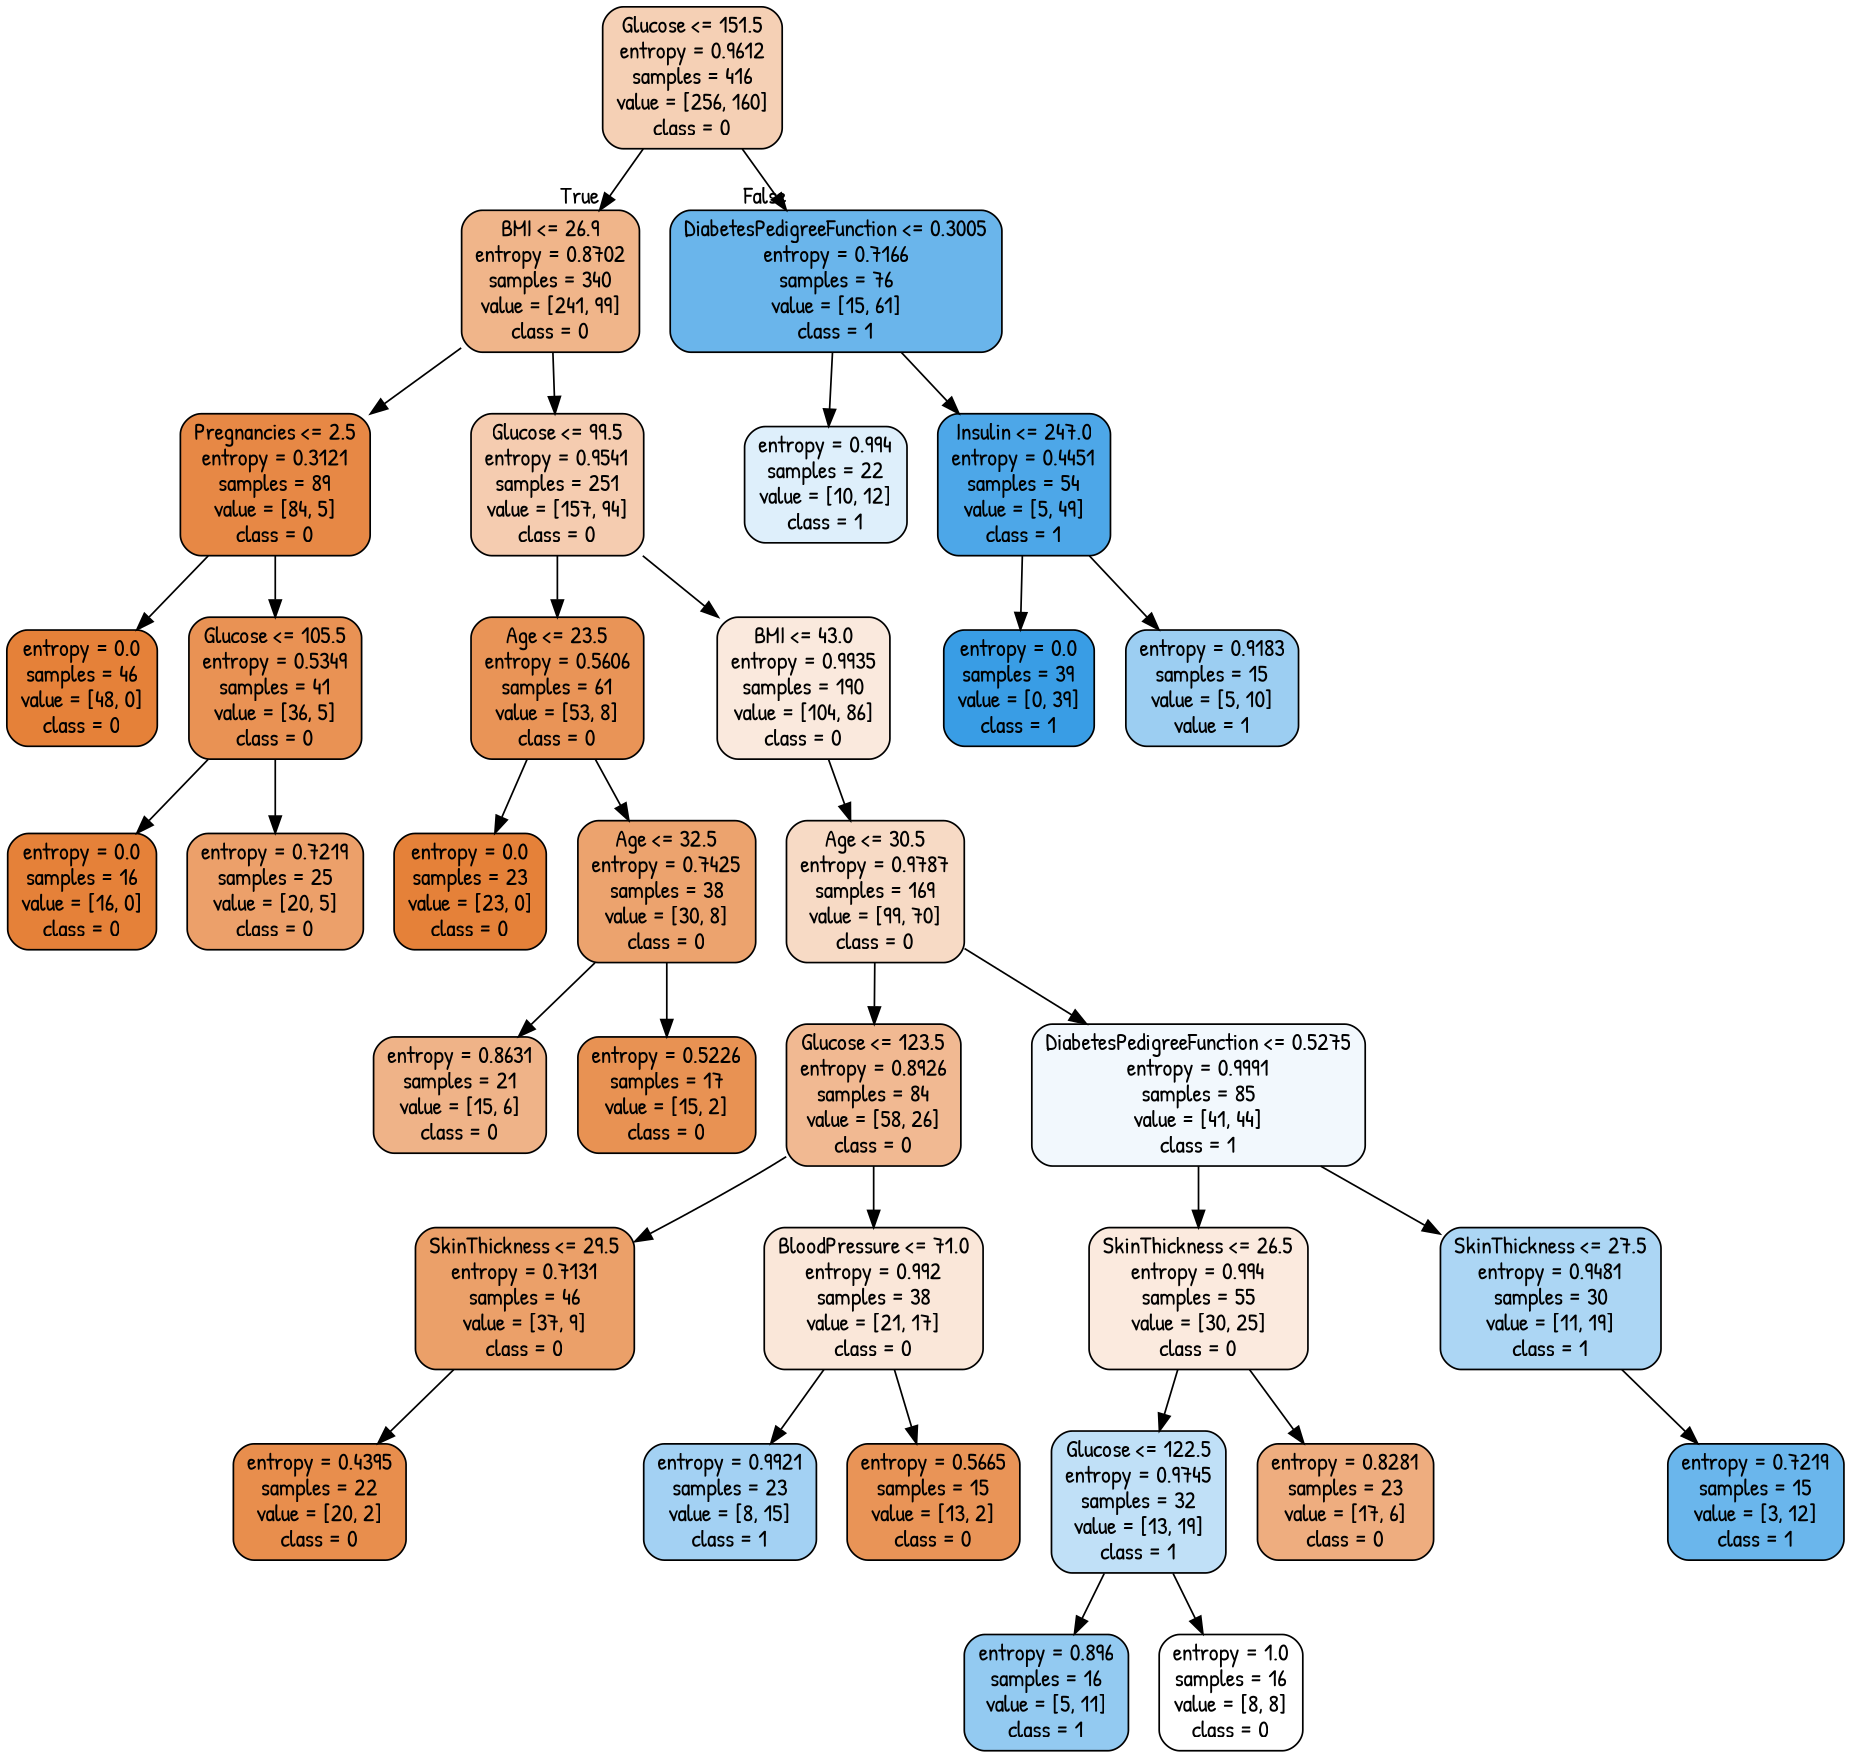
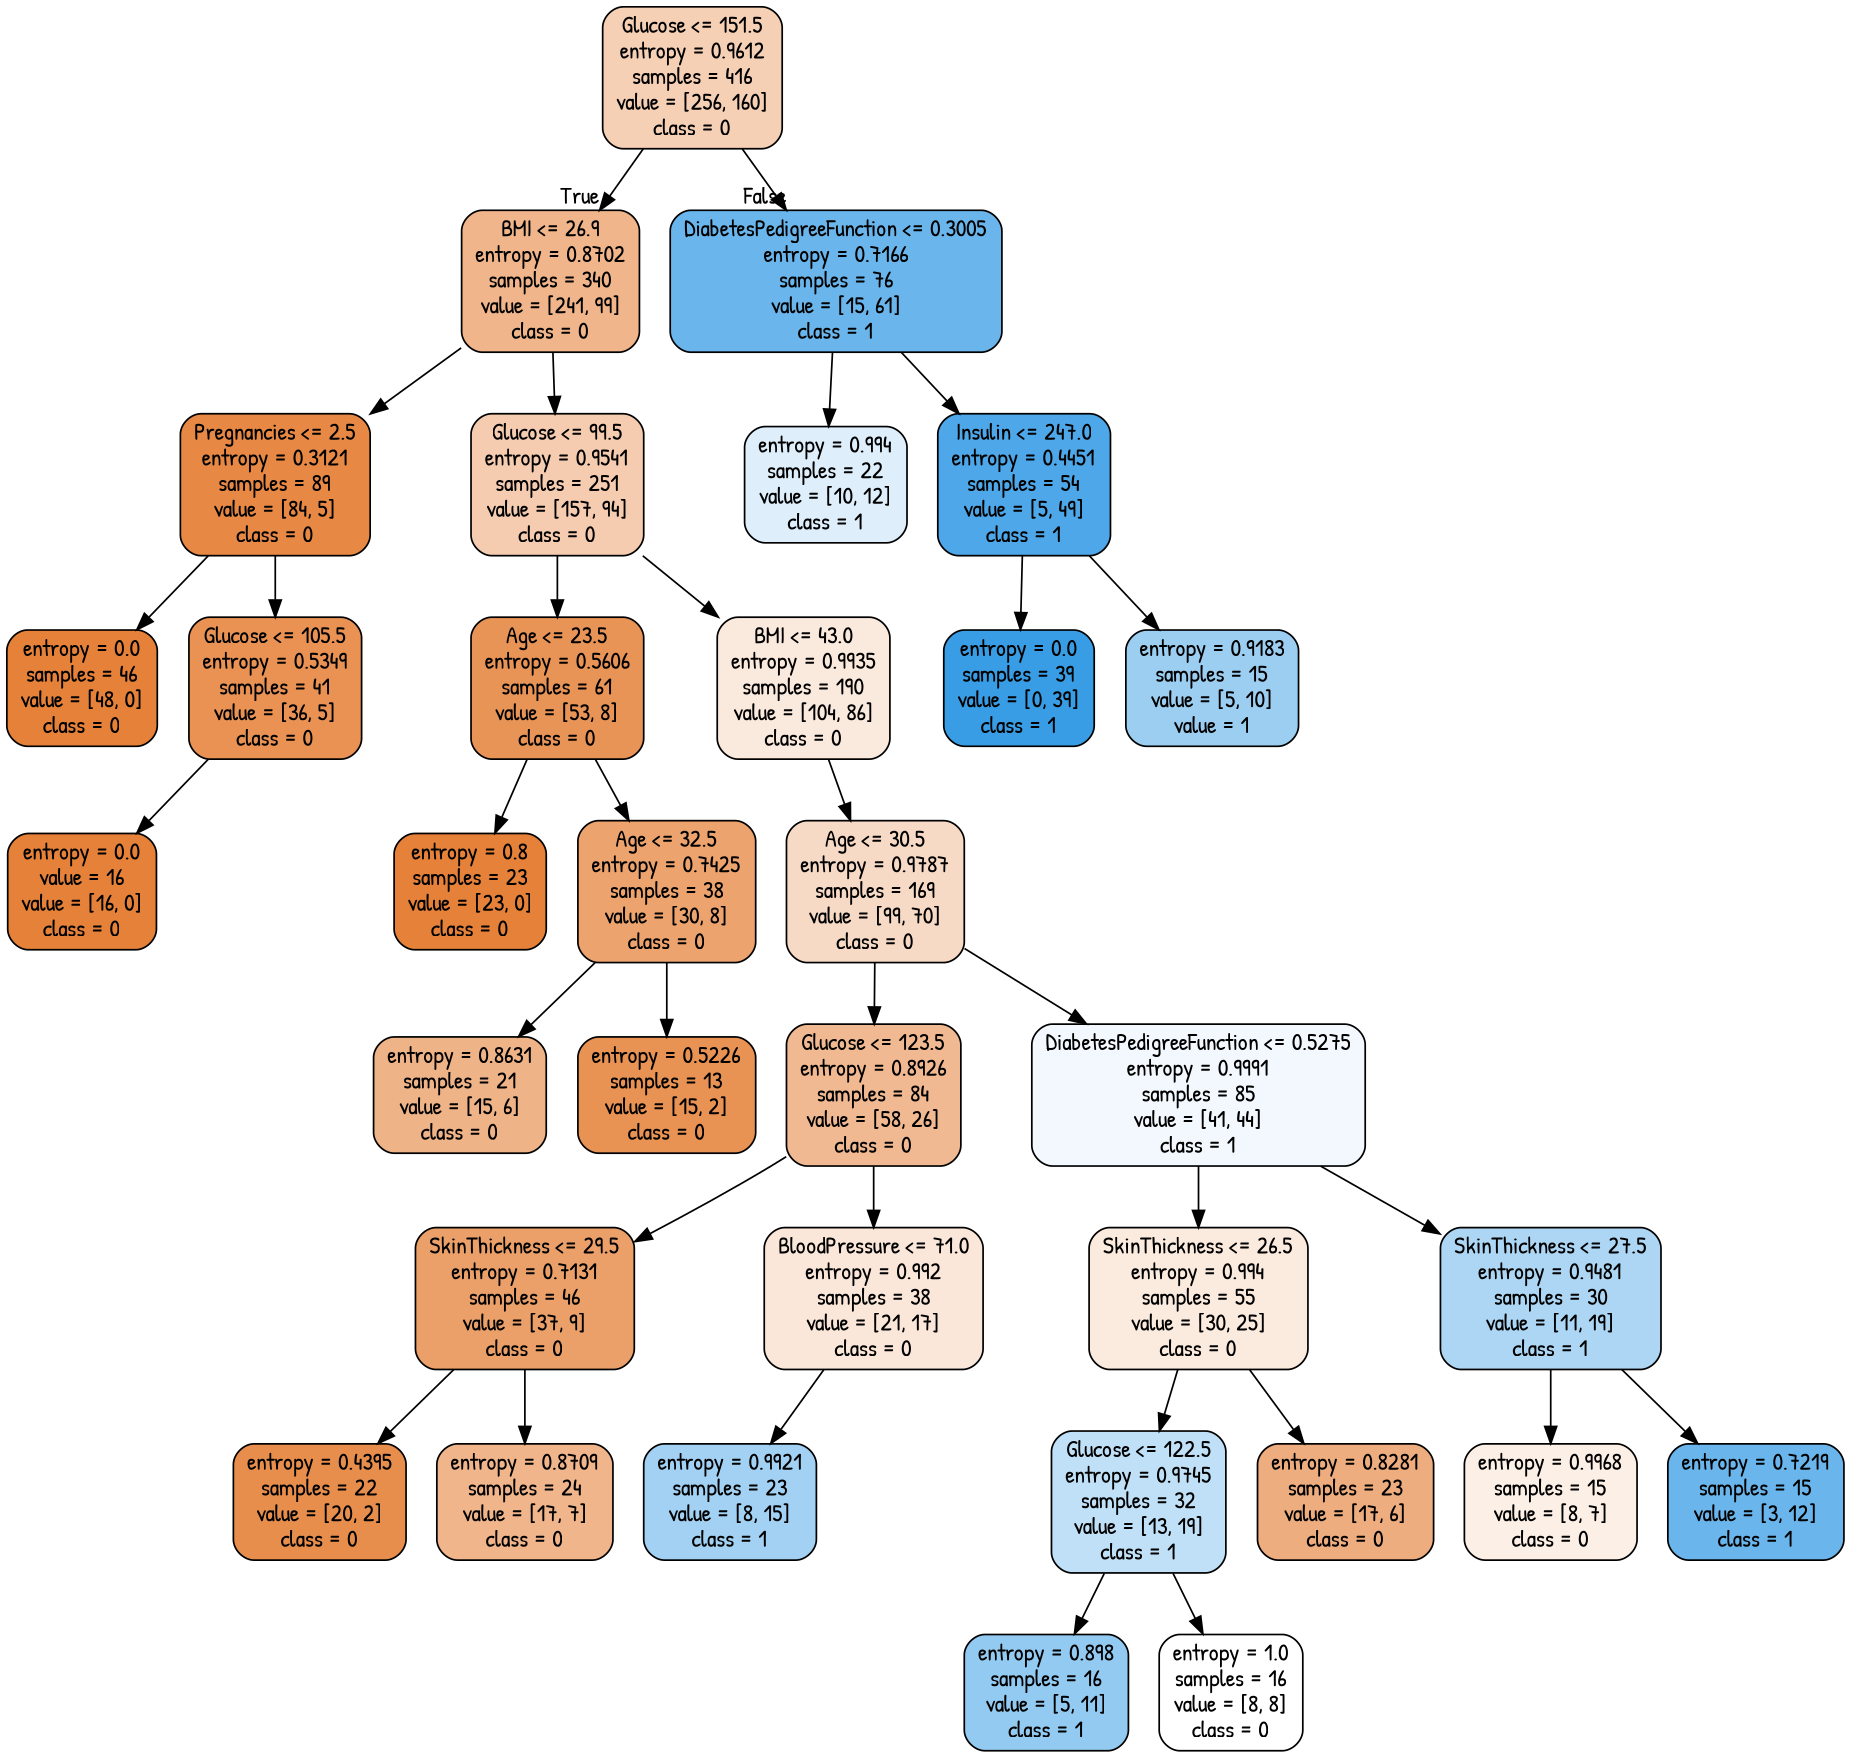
node "entropy = 0.0 samples = 16 value = [16, 0] class = 0": label "entropy = 0.0 samples = 16 value = [16, 0] class = 0" -> "entropy = 0.0 value = 16 value = [16, 0] class = 0"
node "entropy = 0.7219 samples = 25 value = [20, 5] class = 0": removed
node "entropy = 0.0 samples = 23 value = [23, 0] class = 0": label "entropy = 0.0 samples = 23 value = [23, 0] class = 0" -> "entropy = 0.8 samples = 23 value = [23, 0] class = 0"
node "entropy = 0.5226 samples = 17 value = [15, 2] class = 0": label "entropy = 0.5226 samples = 17 value = [15, 2] class = 0" -> "entropy = 0.5226 samples = 13 value = [15, 2] class = 0"
node "entropy = 0.8709 samples = 24 value = [17, 7] class = 0": added
node "entropy = 0.5665 samples = 15 value = [13, 2] class = 0": removed
node "entropy = 0.9968 samples = 15 value = [8, 7] class = 0": added
node "entropy = 0.896 samples = 16 value = [5, 11] class = 1": label "entropy = 0.896 samples = 16 value = [5, 11] class = 1" -> "entropy = 0.898 samples = 16 value = [5, 11] class = 1"
